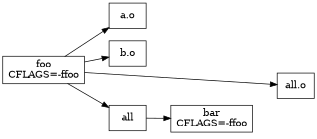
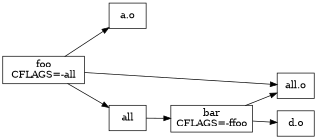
node "b.o": removed
node "foo CFLAGS=-ffoo": label "foo CFLAGS=-ffoo" -> "foo CFLAGS=-all"
edge "bar CFLAGS=-ffoo" -> "all.o": added
node "d.o": added
